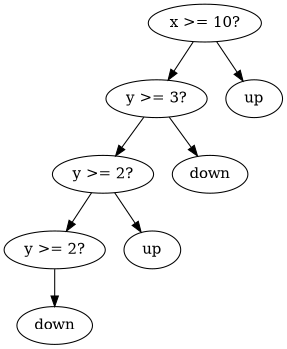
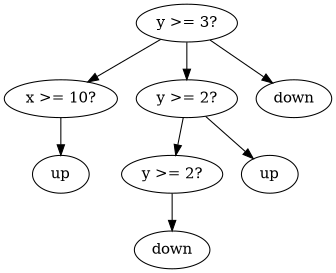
edge "x >= 10?" -> "y >= 3?": reversed
